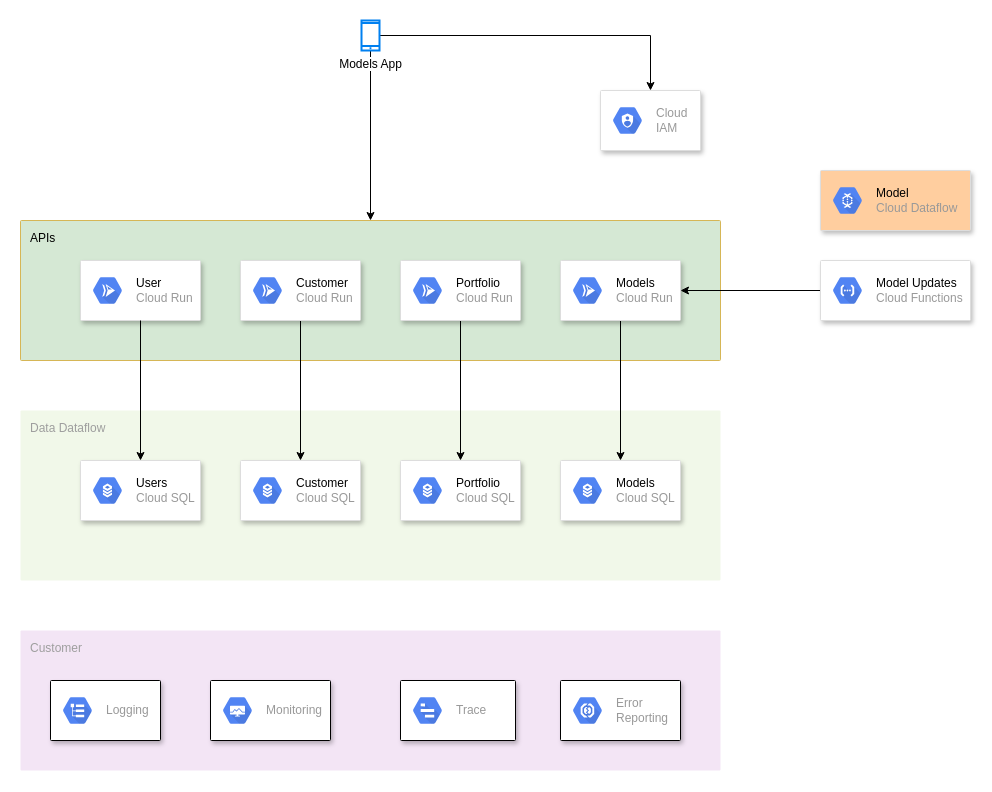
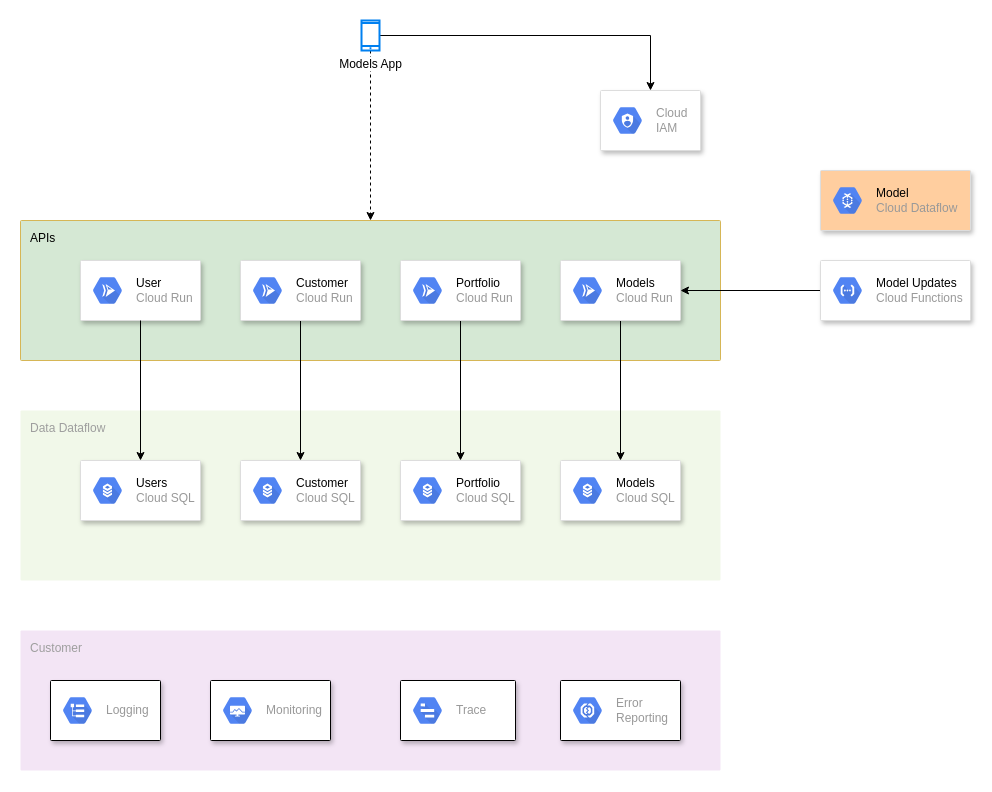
edge "Models App" -> "APIs": style solid -> dashed
